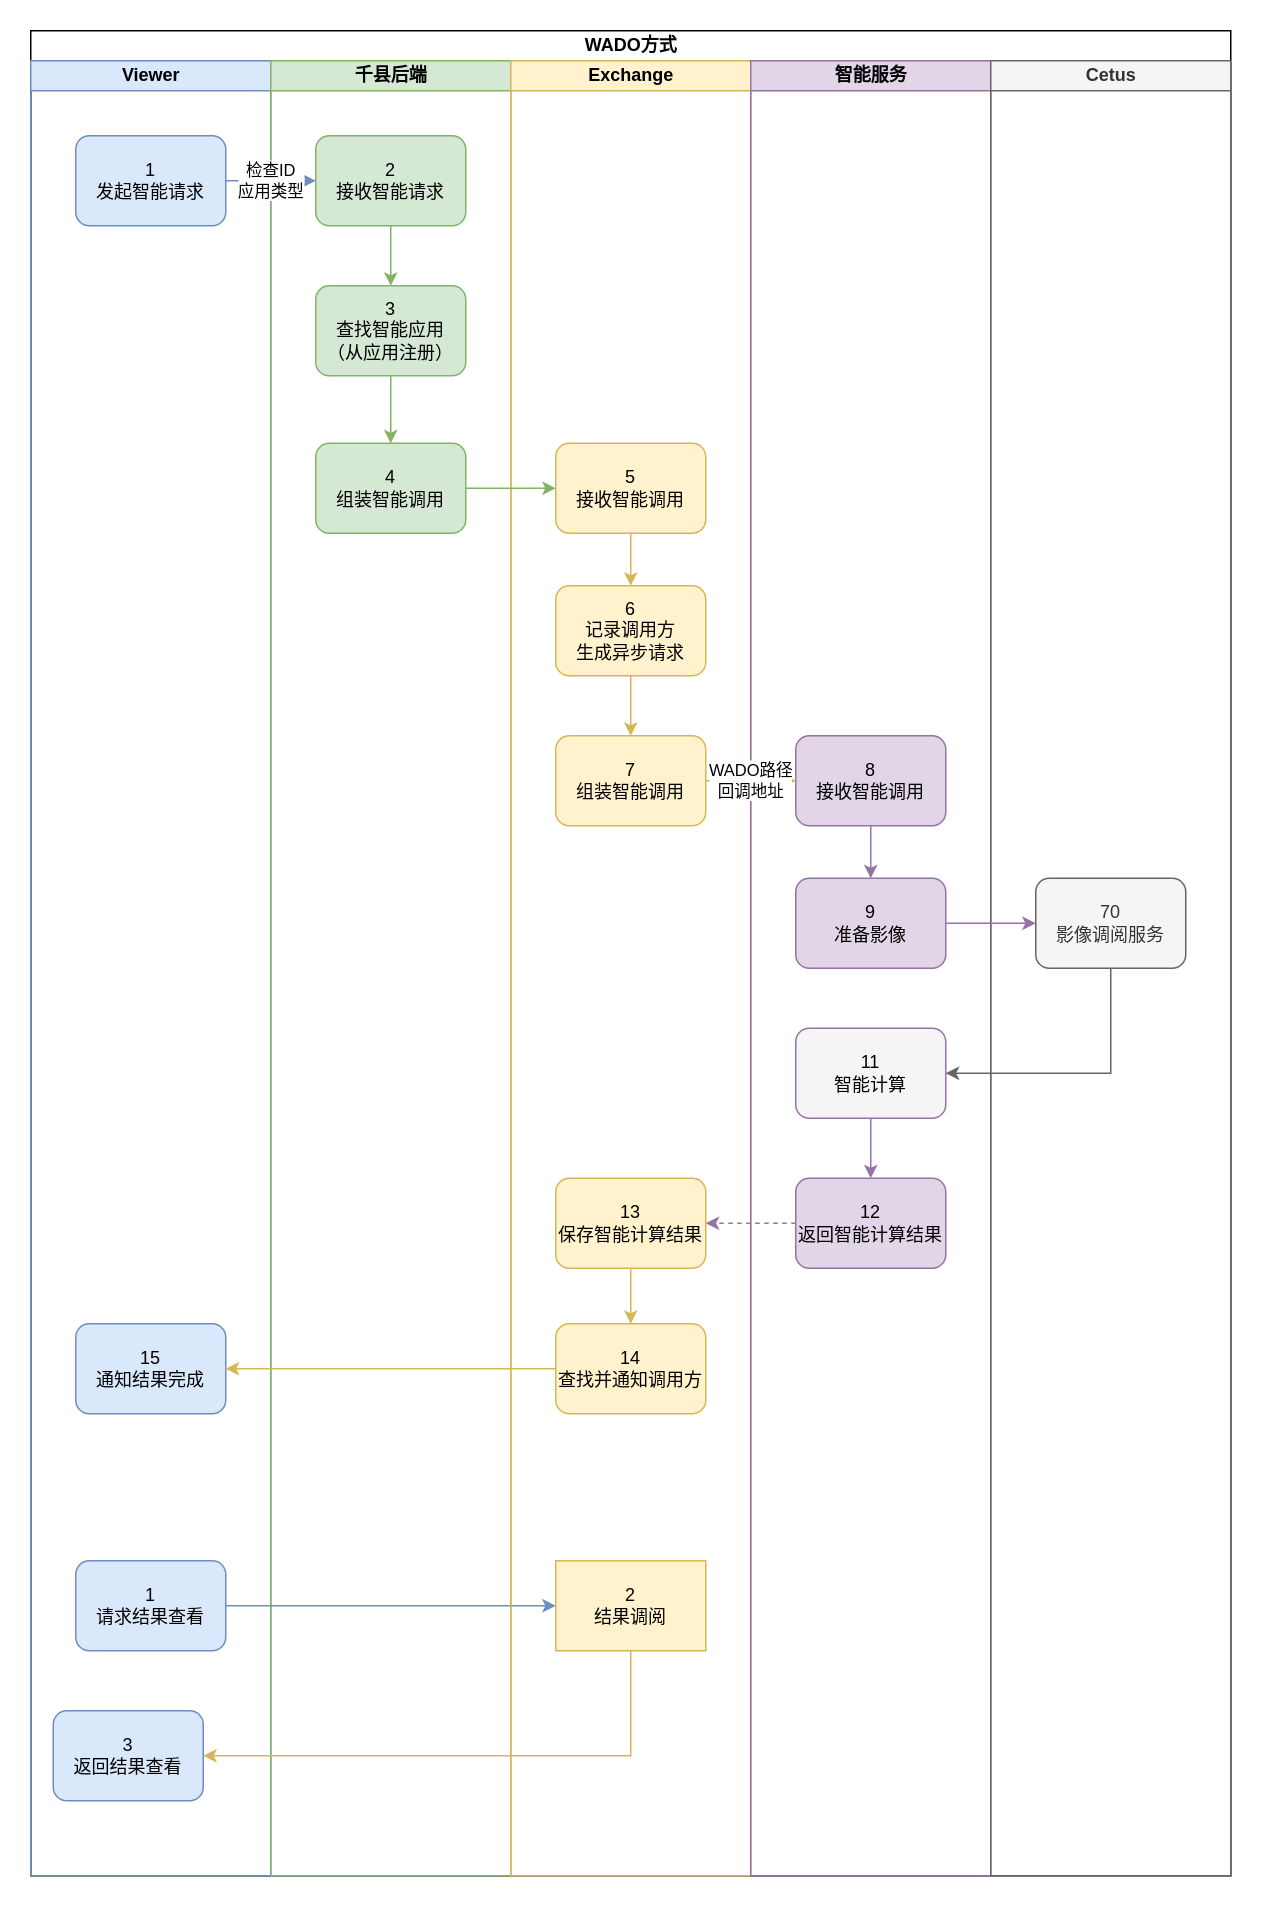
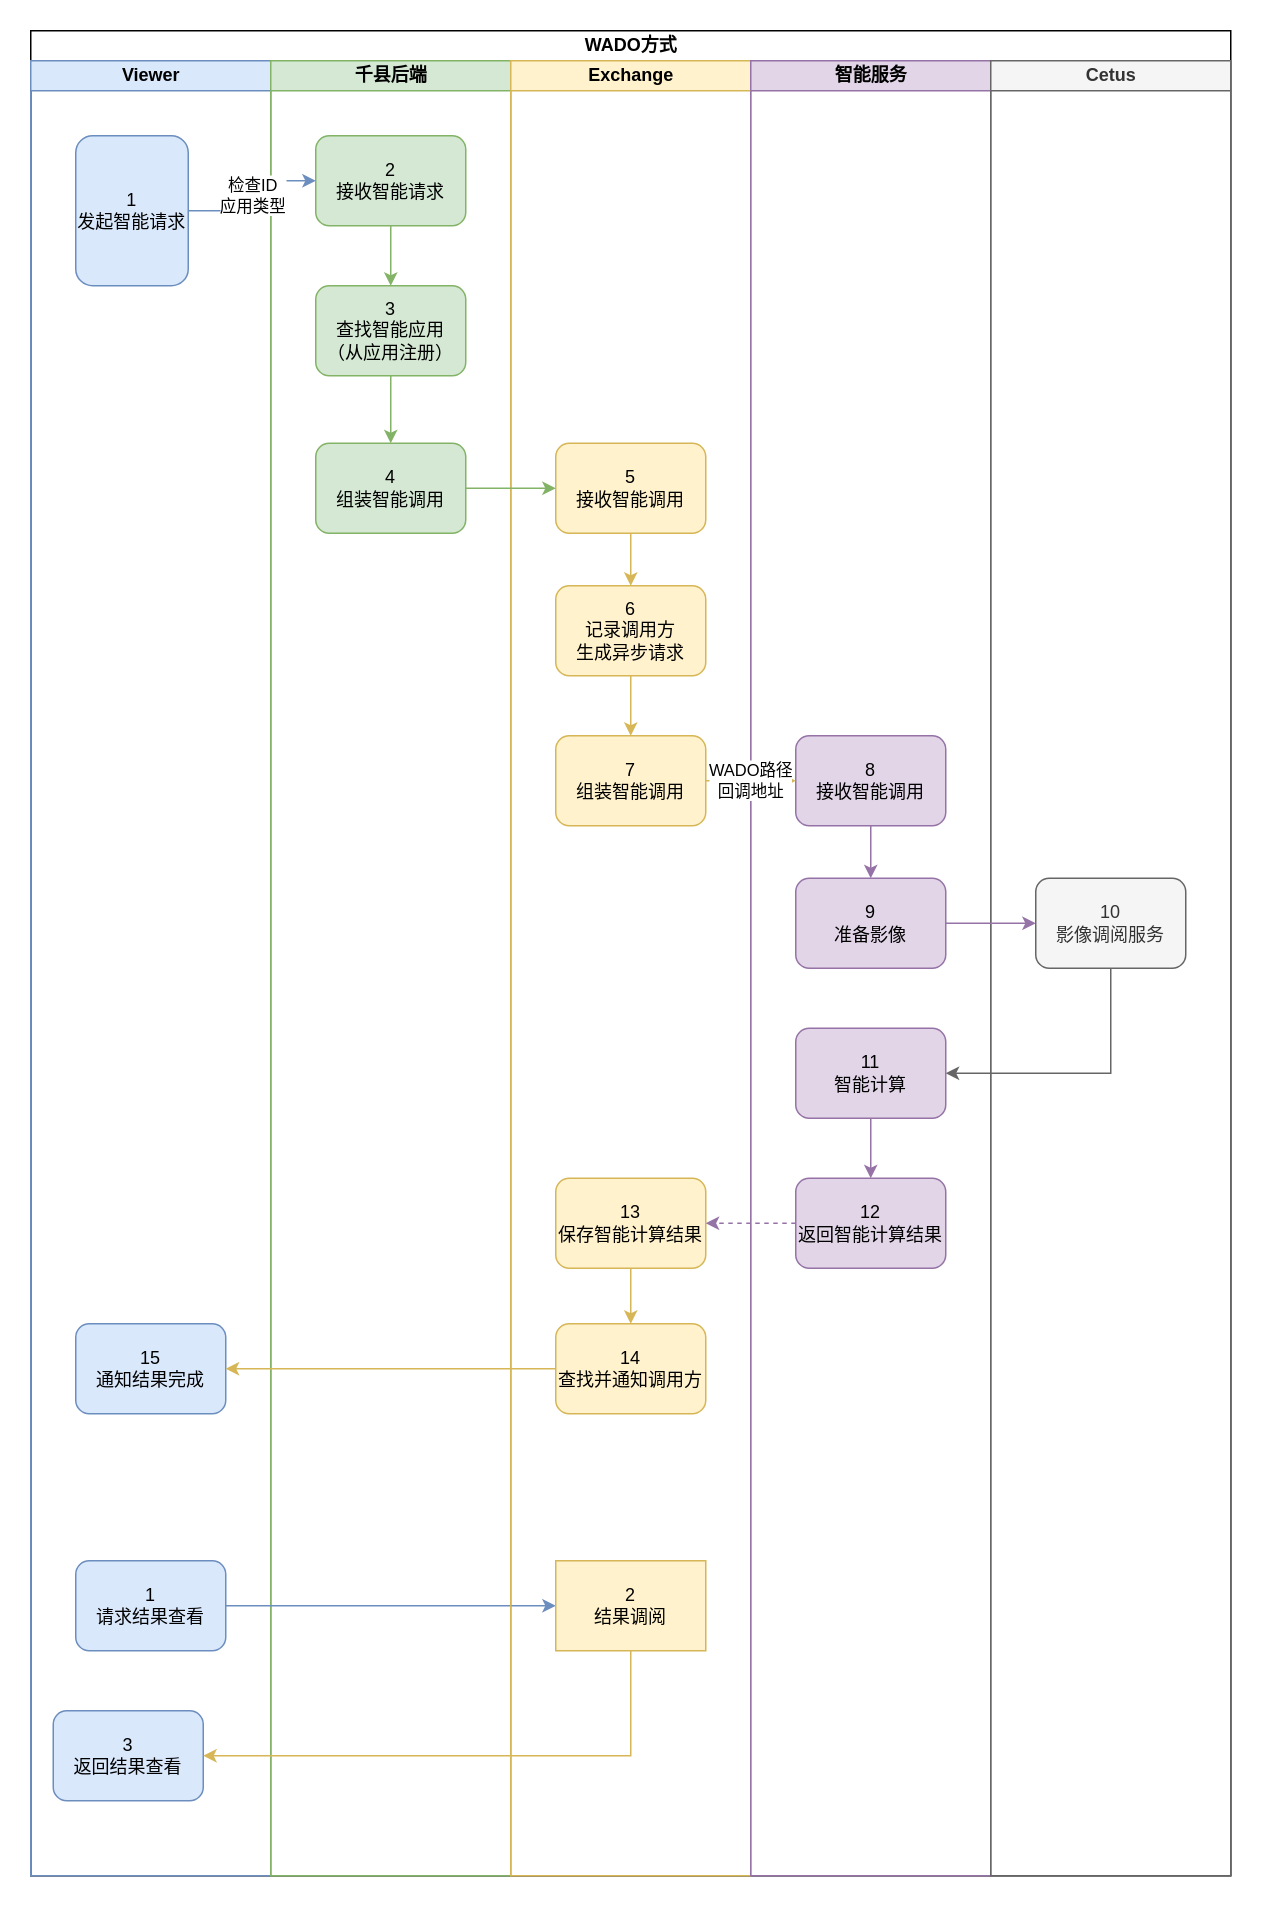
node "1 发起智能请求": size 150x90 -> 113x150
node "70 影像调阅服务": label "70 影像调阅服务" -> "10 影像调阅服务"
node "11 智能计算": fillcolor #f5f5f5 -> #e1d5e7
